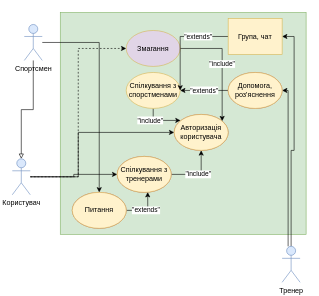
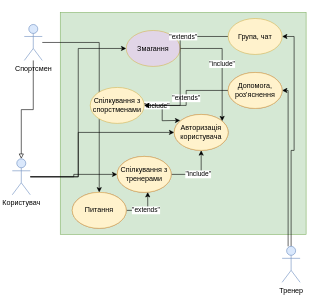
node "Група, чат": shape rectangle -> ellipse
edge "Користувач" -> "Змагання": style dashed -> solid
node "Спілкування з спорстменами": moved (153, 90) -> (117, 105)
